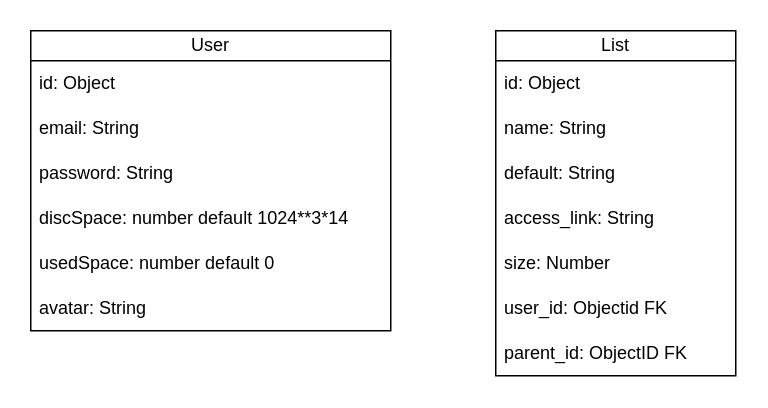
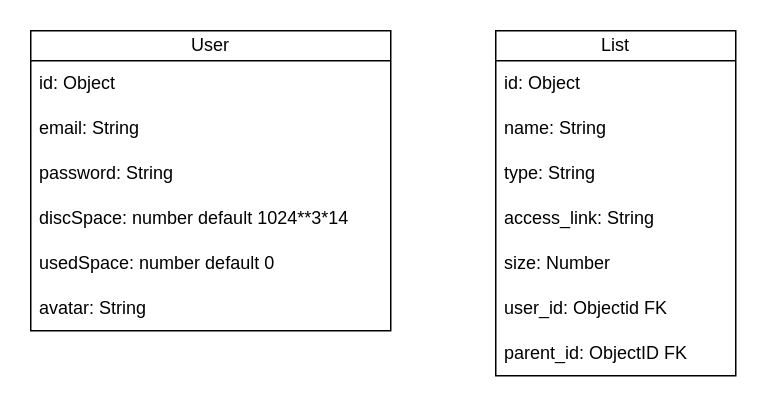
node "default: String": label "default: String" -> "type: String"
